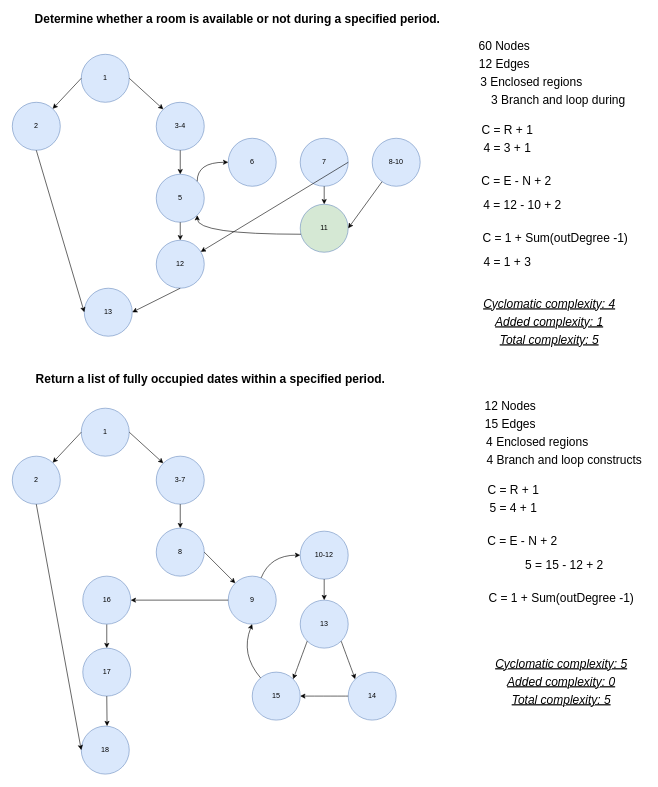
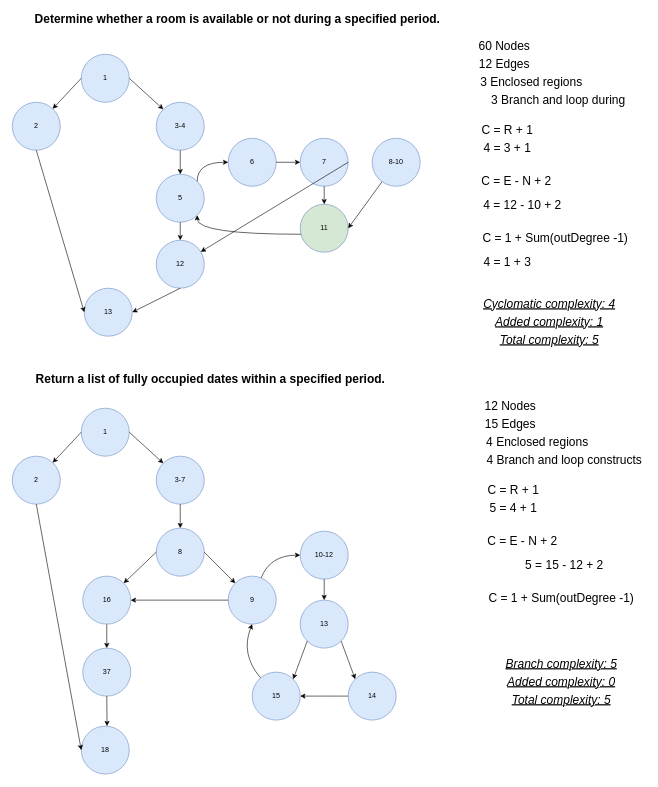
edge "6" -> "7": added
edge "8" -> "16": added
node "Cyclomatic complexity: 5": label "Cyclomatic complexity: 5" -> "Branch complexity: 5"
node "17": label "17" -> "37"
